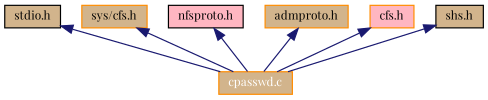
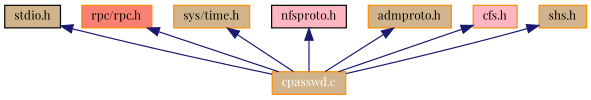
node "sys/cfs.h": label "sys/cfs.h" -> "sys/time.h"
node "rpc/rpc.h": added
node "shs.h": color black -> darkorange
